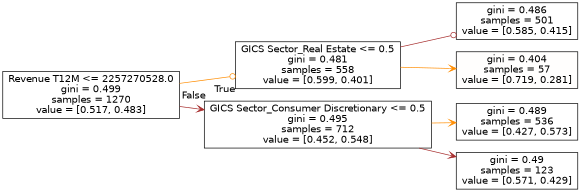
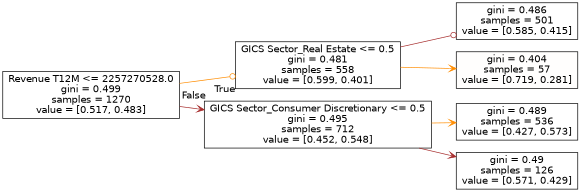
node "gini = 0.49 samples = 123 value = [0.571, 0.429]": label "gini = 0.49 samples = 123 value = [0.571, 0.429]" -> "gini = 0.49 samples = 126 value = [0.571, 0.429]"
